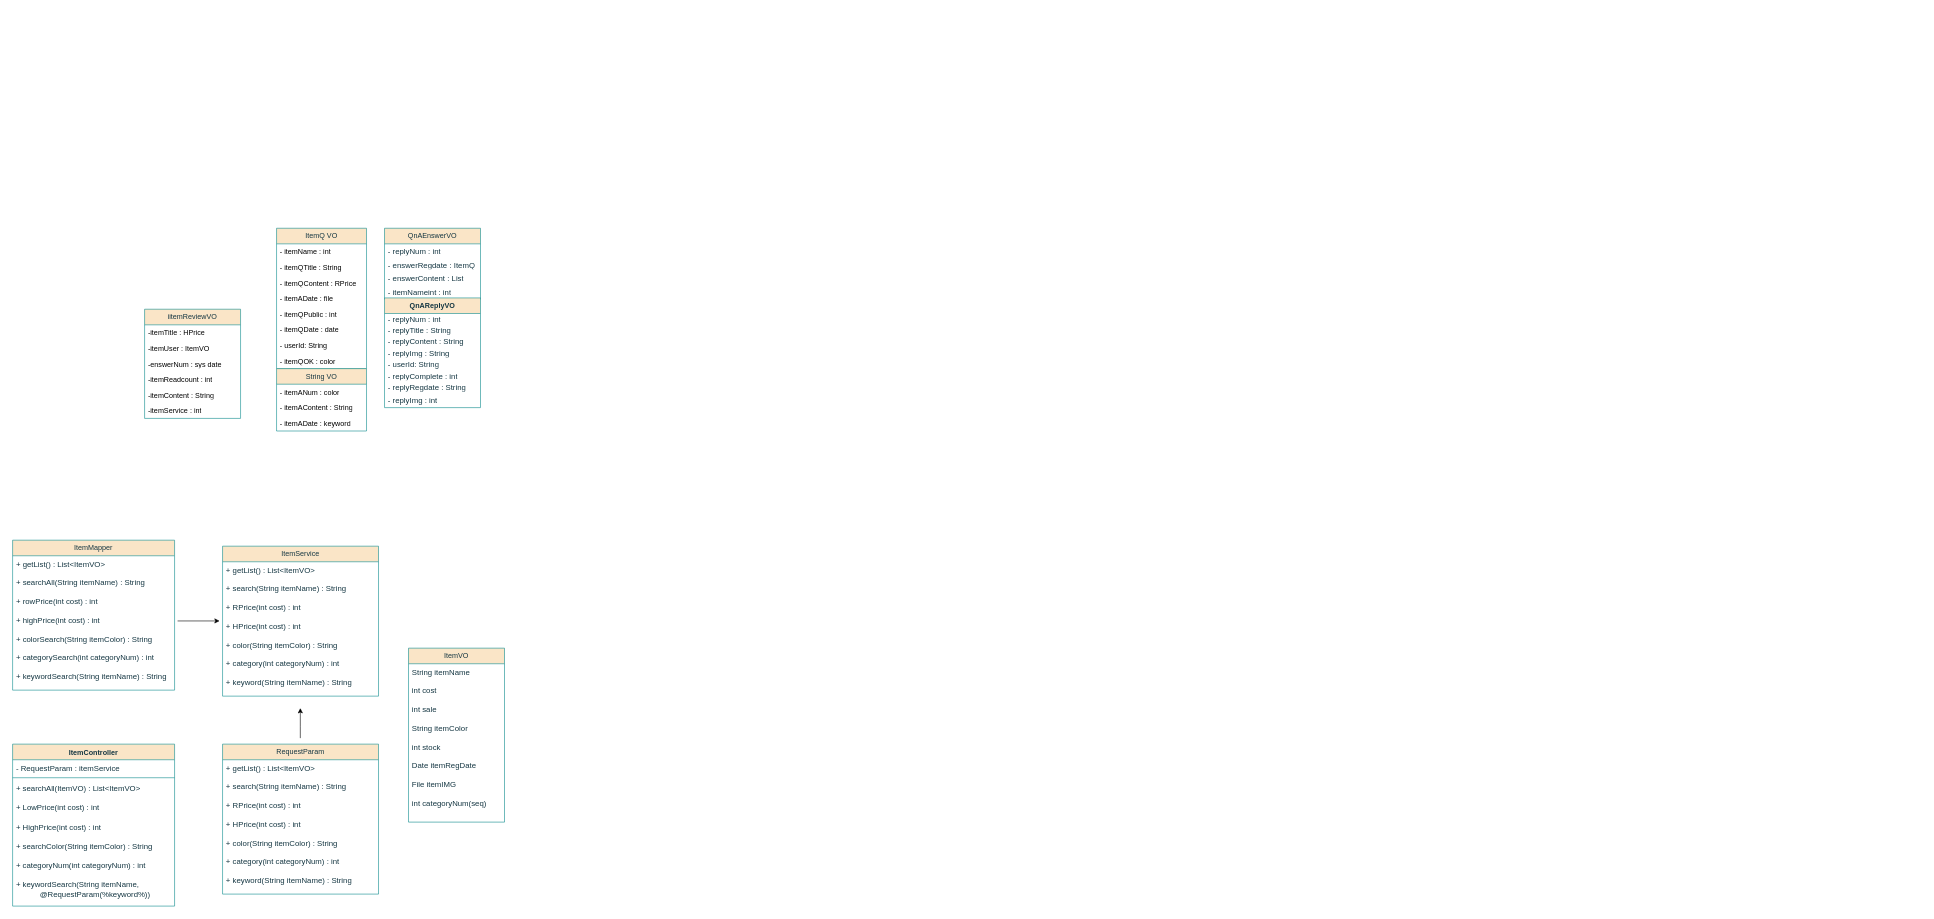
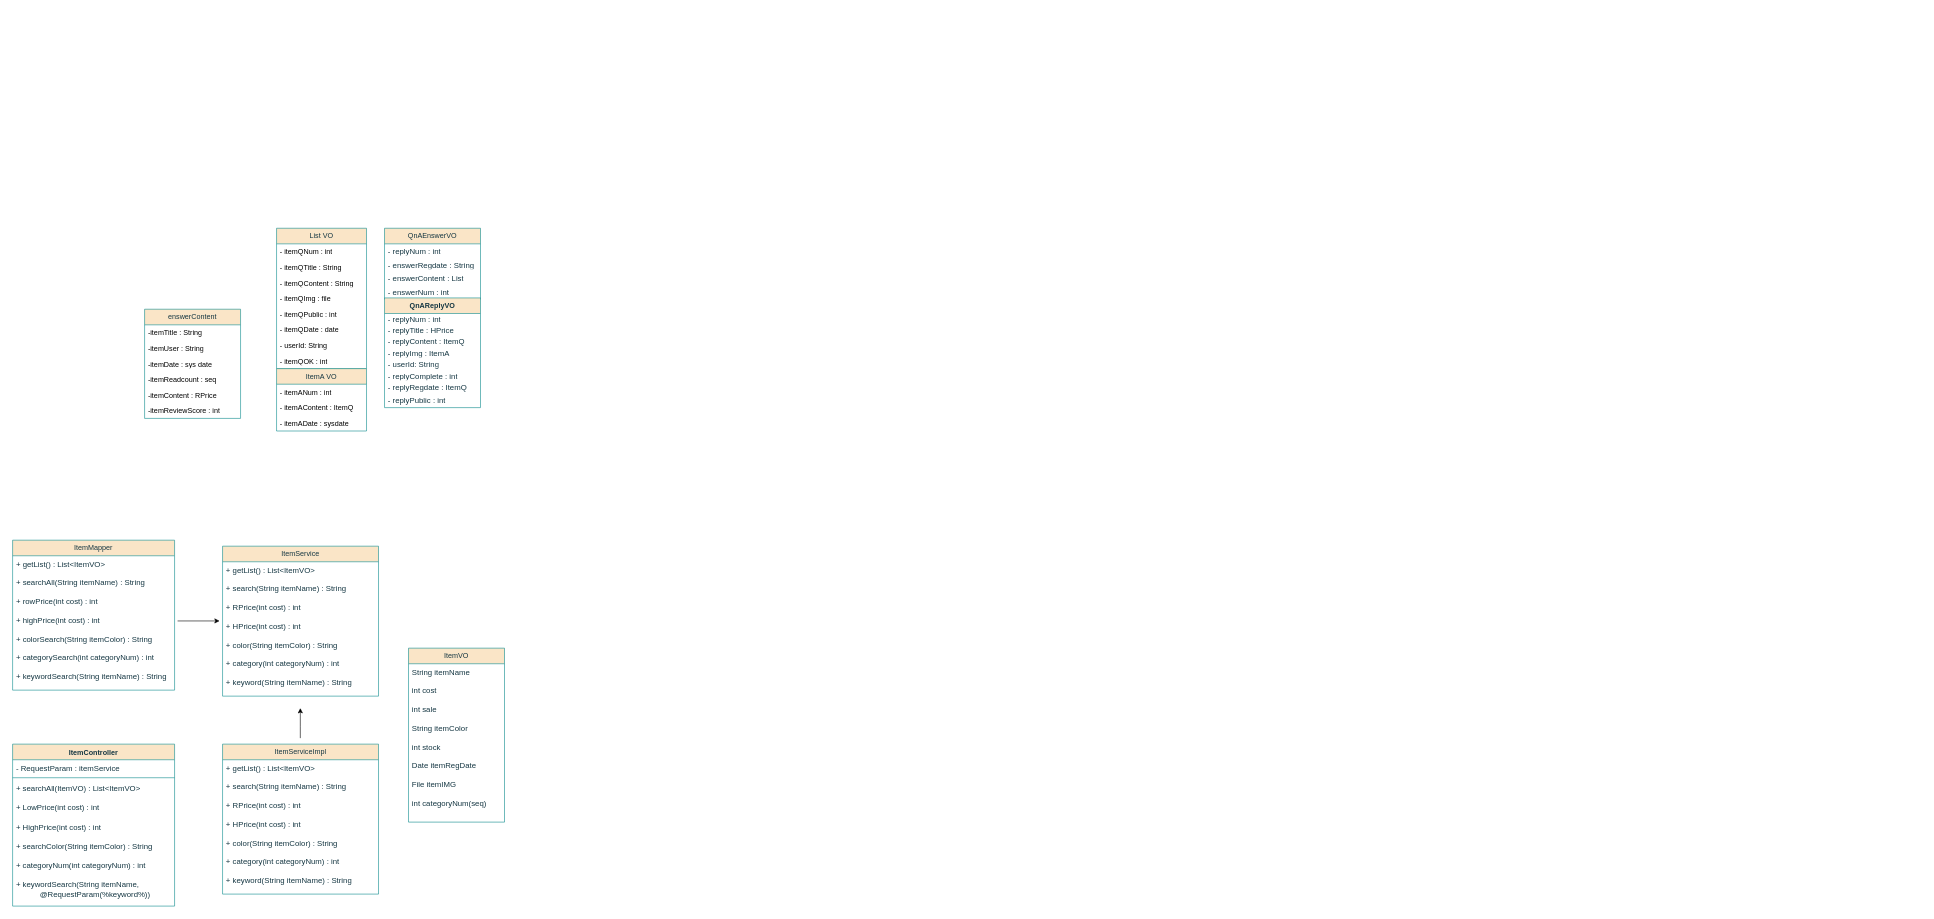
node "ItemQ VO": label "ItemQ VO" -> "List VO"
node "- itemName : int": label "- itemName : int" -> "- itemQNum : int"
node "- enswerRegdate : ItemQ": label "- enswerRegdate : ItemQ" -> "- enswerRegdate : String"
node "- itemQContent : RPrice": label "- itemQContent : RPrice" -> "- itemQContent : String"
node "- itemNameint : int": label "- itemNameint : int" -> "- enswerNum : int"
node "- itemADate : file": label "- itemADate : file" -> "- itemQImg : file"
node "iitemReviewVO": label "iitemReviewVO" -> "enswerContent"
node "- replyTitle : String": label "- replyTitle : String" -> "- replyTitle : HPrice"
node "-itemTitle : HPrice": label "-itemTitle : HPrice" -> "-itemTitle : String"
node "- replyContent : String": label "- replyContent : String" -> "- replyContent : ItemQ"
node "-itemUser : ItemVO": label "-itemUser : ItemVO" -> "-itemUser : String"
node "- replyImg : String": label "- replyImg : String" -> "- replyImg : ItemA"
node "- itemQOK : color": label "- itemQOK : color" -> "- itemQOK : int"
node "-enswerNum : sys date": label "-enswerNum : sys date" -> "-itemDate : sys date"
node "String VO": label "String VO" -> "ItemA VO"
node "-itemReadcount : int": label "-itemReadcount : int" -> "-itemReadcount : seq"
node "- replyRegdate : String": label "- replyRegdate : String" -> "- replyRegdate : ItemQ"
node "- itemANum : color": label "- itemANum : color" -> "- itemANum : int"
node "-itemContent : String": label "-itemContent : String" -> "-itemContent : RPrice"
node "- replyImg : int": label "- replyImg : int" -> "- replyPublic : int"
node "- itemAContent : String": label "- itemAContent : String" -> "- itemAContent : ItemQ"
node "-itemService : int": label "-itemService : int" -> "-itemReviewScore : int"
node "- itemADate : keyword": label "- itemADate : keyword" -> "- itemADate : sysdate"
node "RequestParam": label "RequestParam" -> "ItemServiceImpl"
